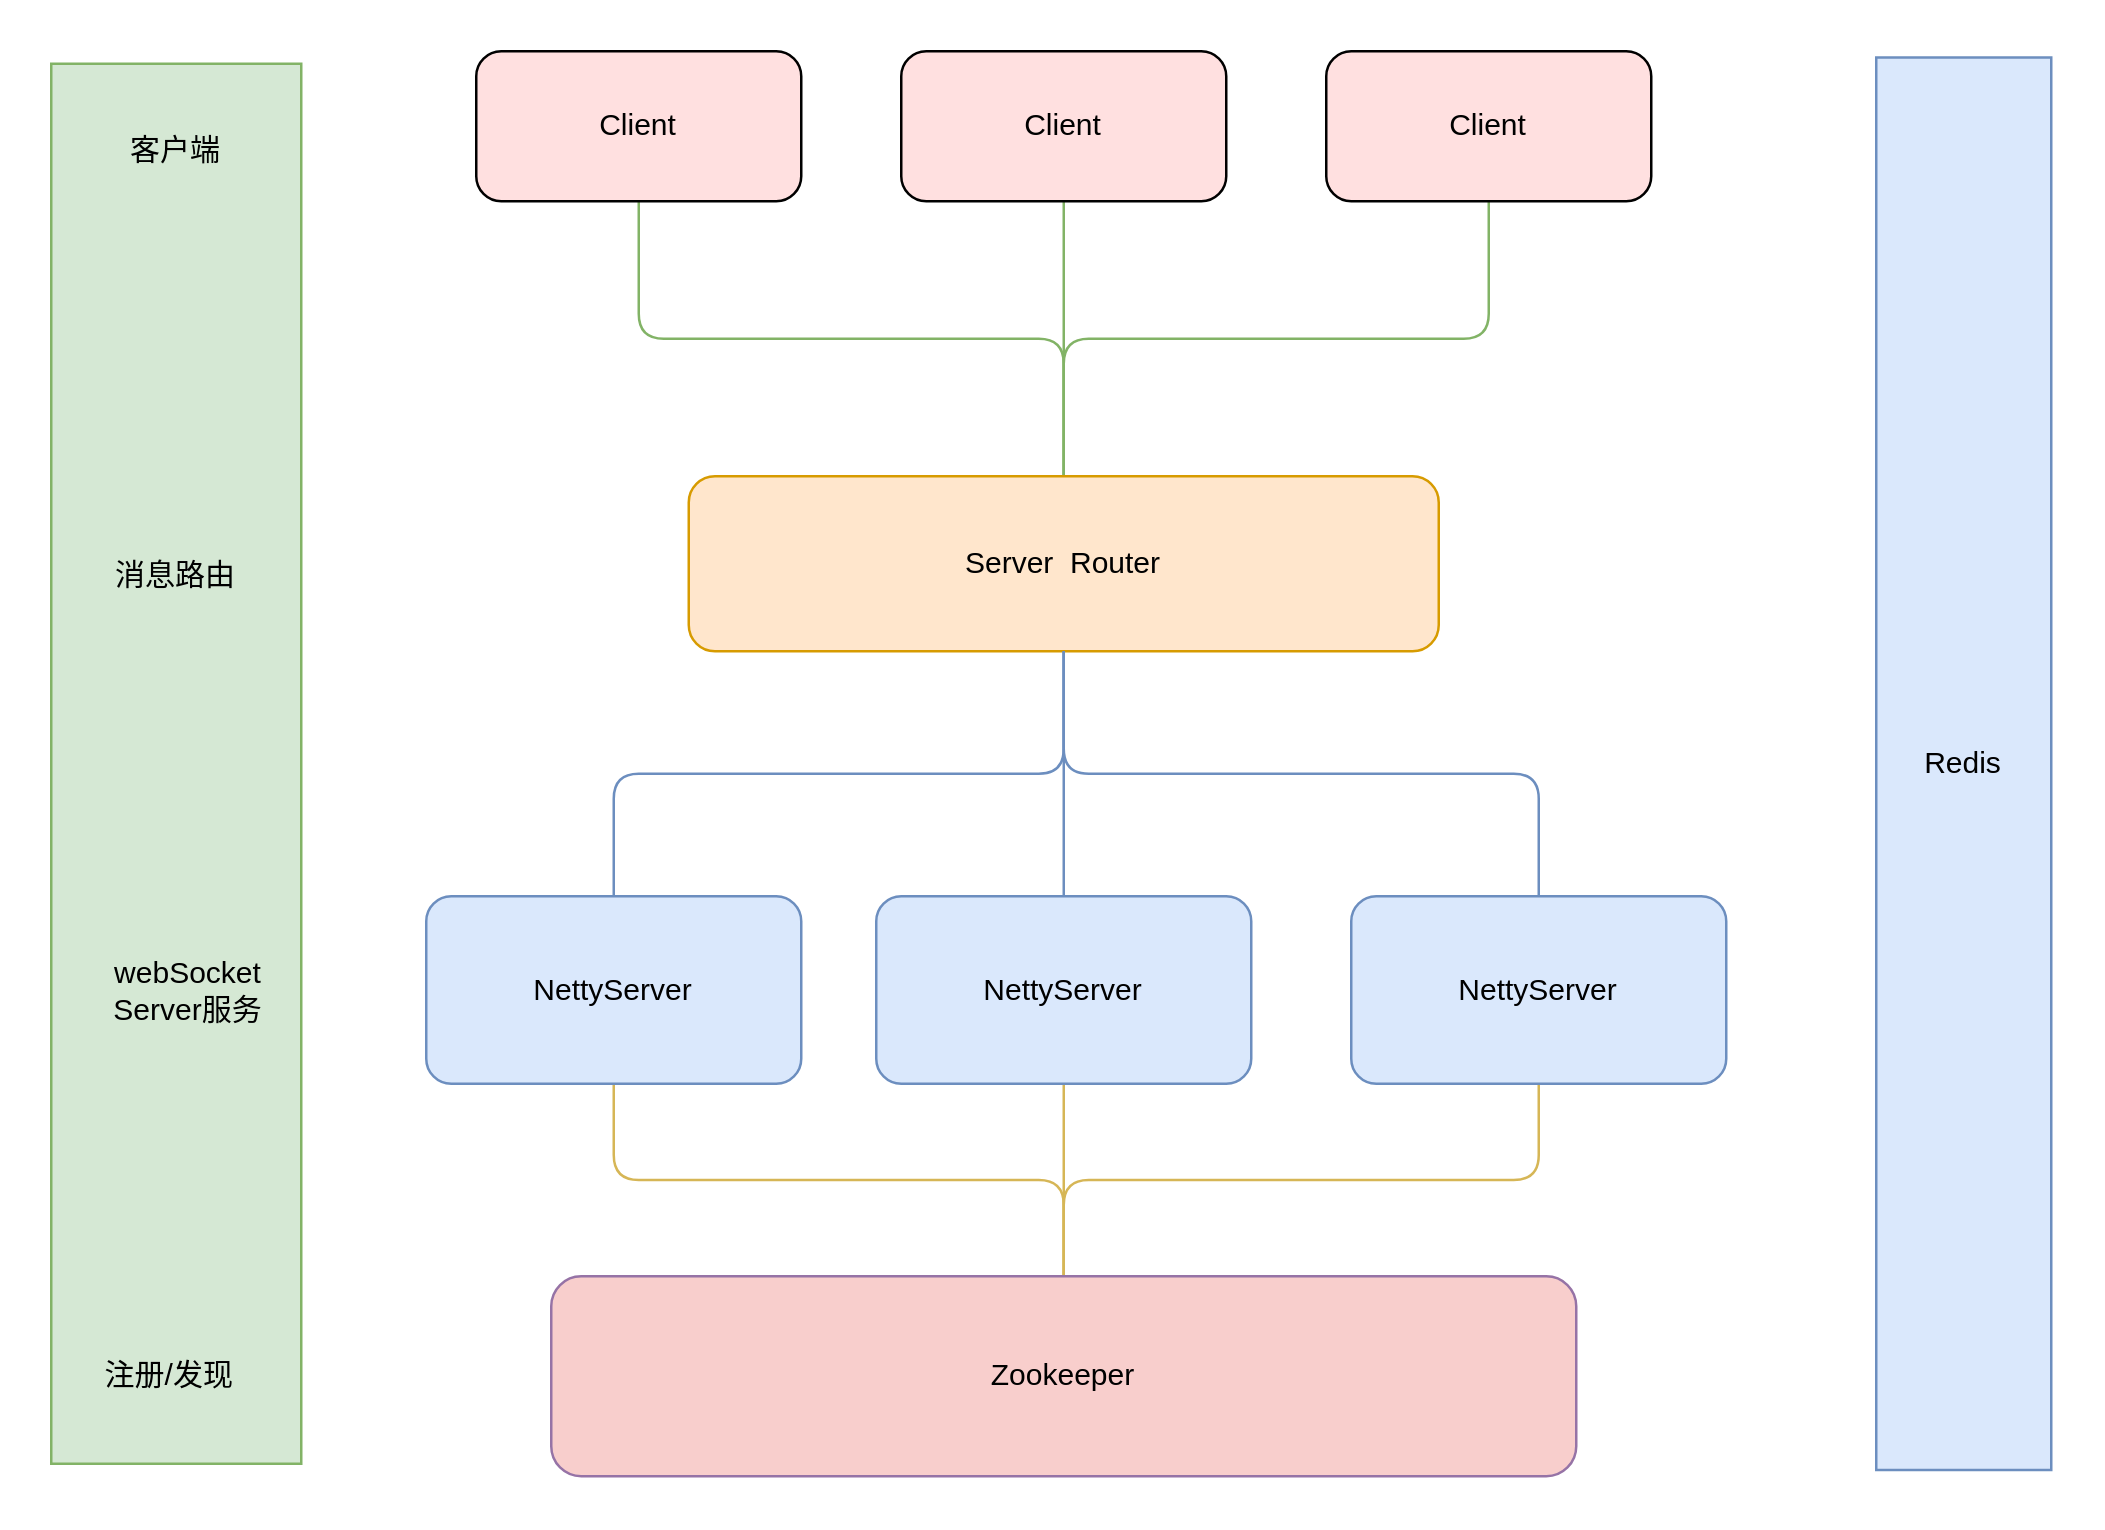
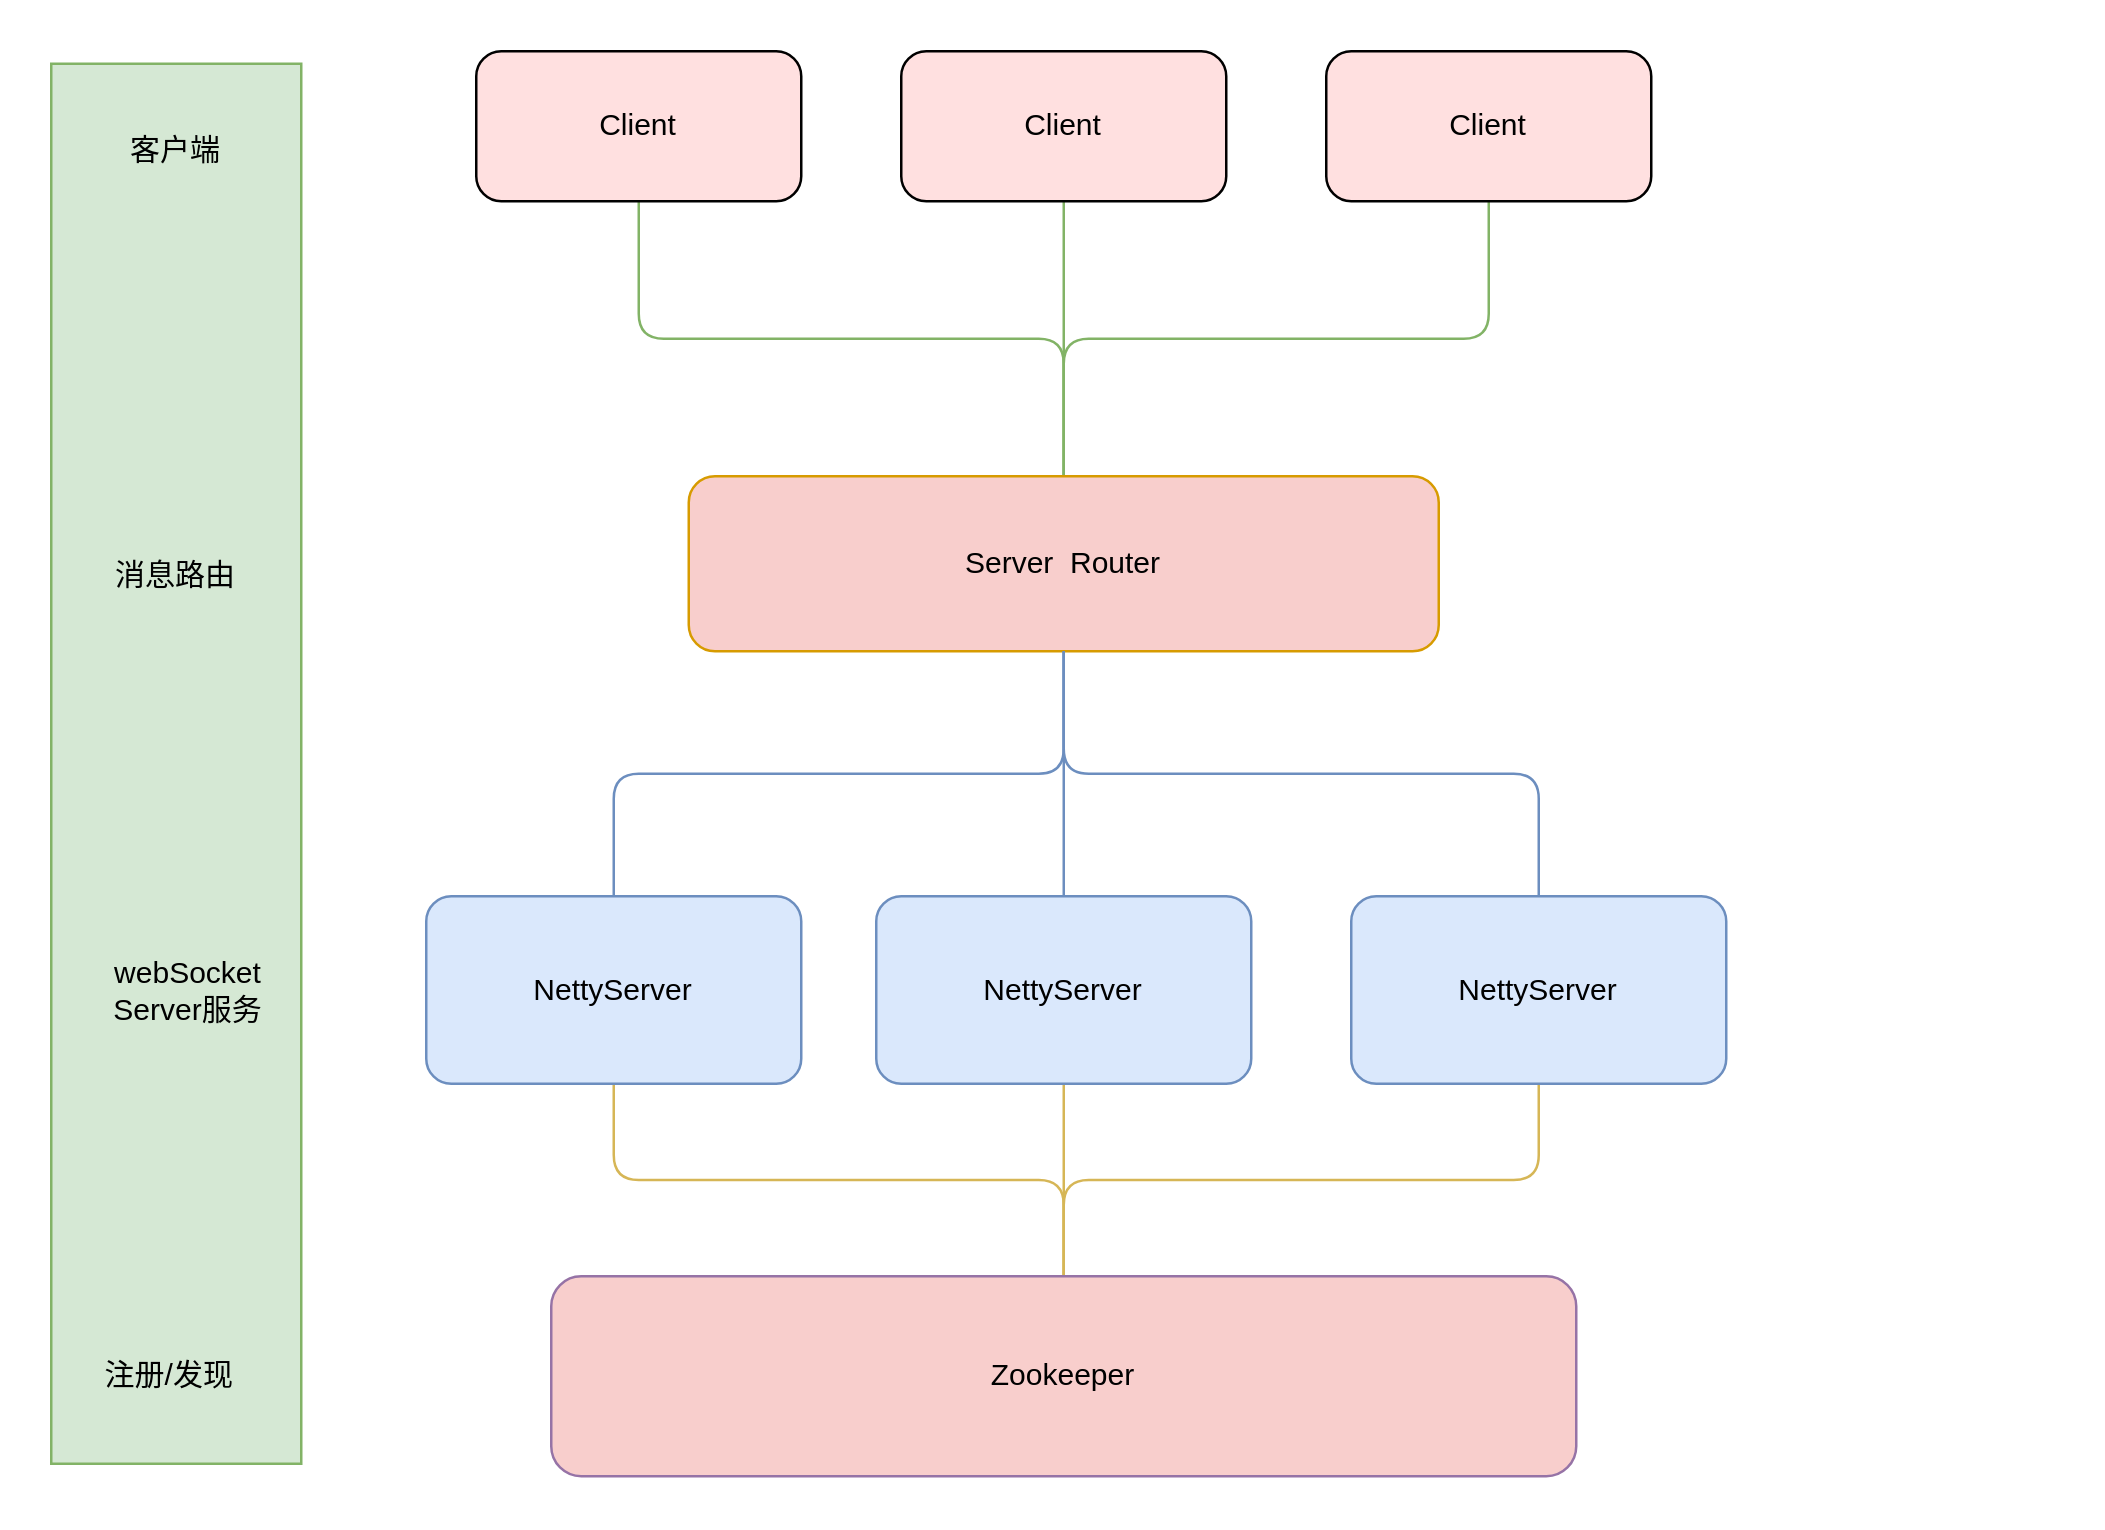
node "Server Router": fillcolor #ffe6cc -> #f8cecc
node "Redis": removed
